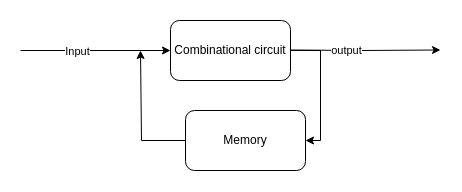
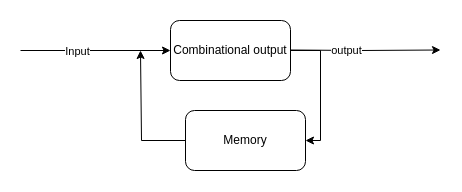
node "Combinational circuit": label "Combinational circuit" -> "Combinational output"
